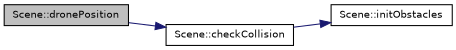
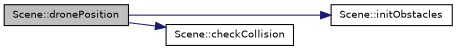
edge "Scene::checkCollision" -> "Scene::initObstacles": now "Scene::dronePosition" -> "Scene::initObstacles"
